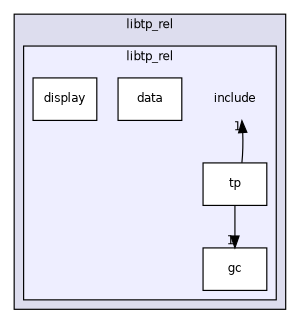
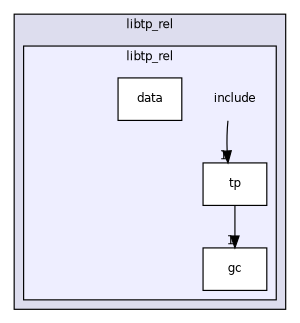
node "display": removed
edge "tp" -> "include": reversed
